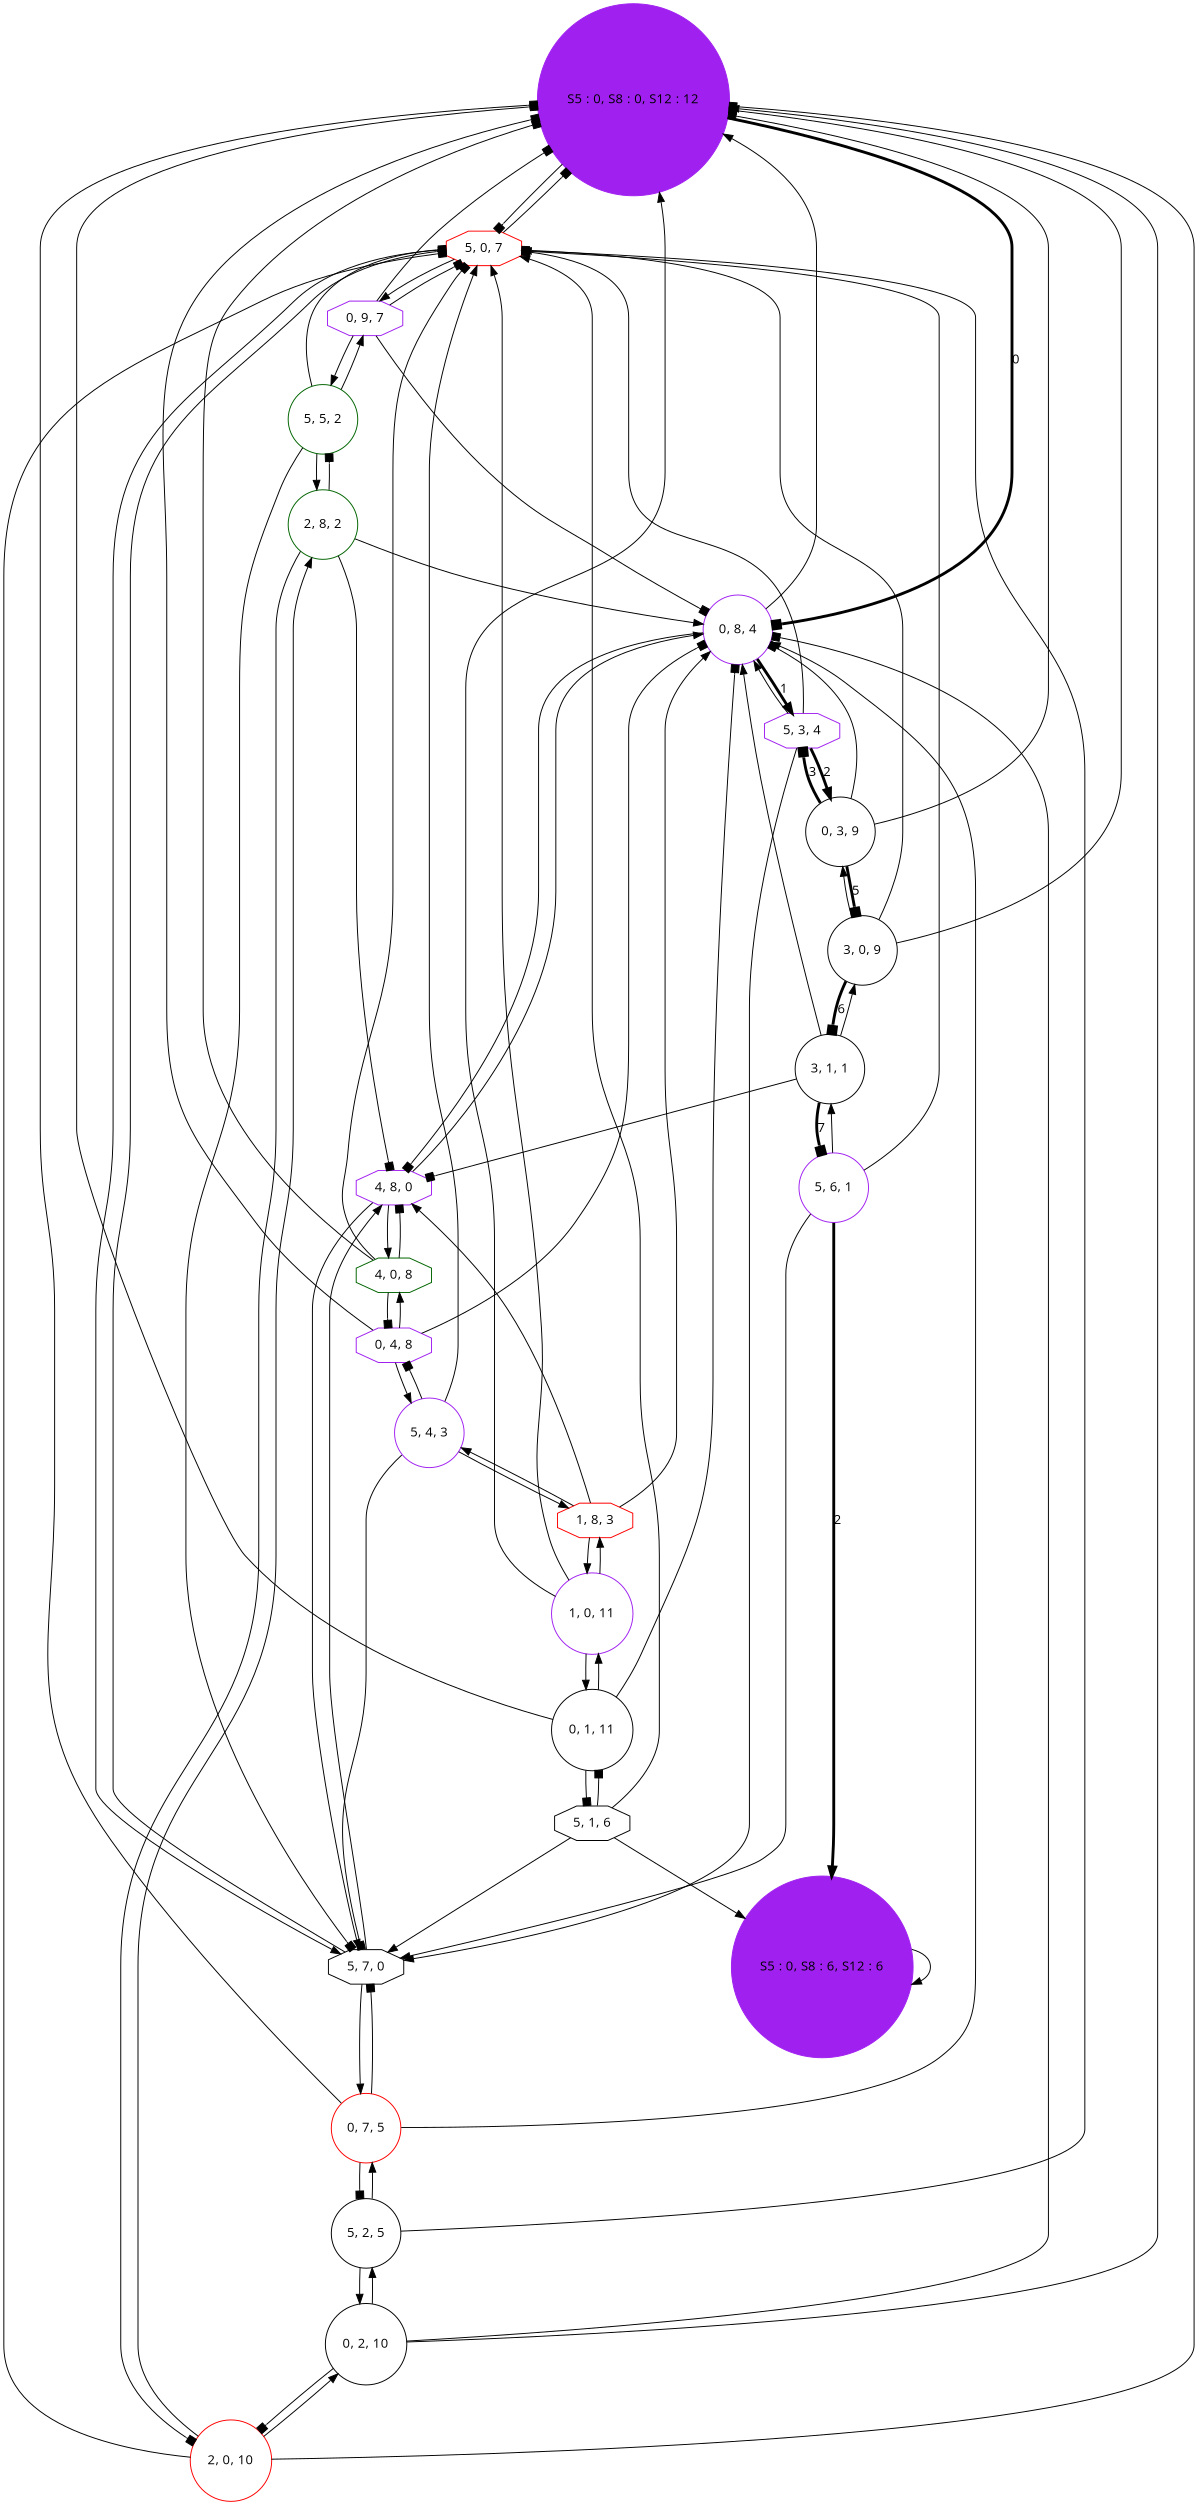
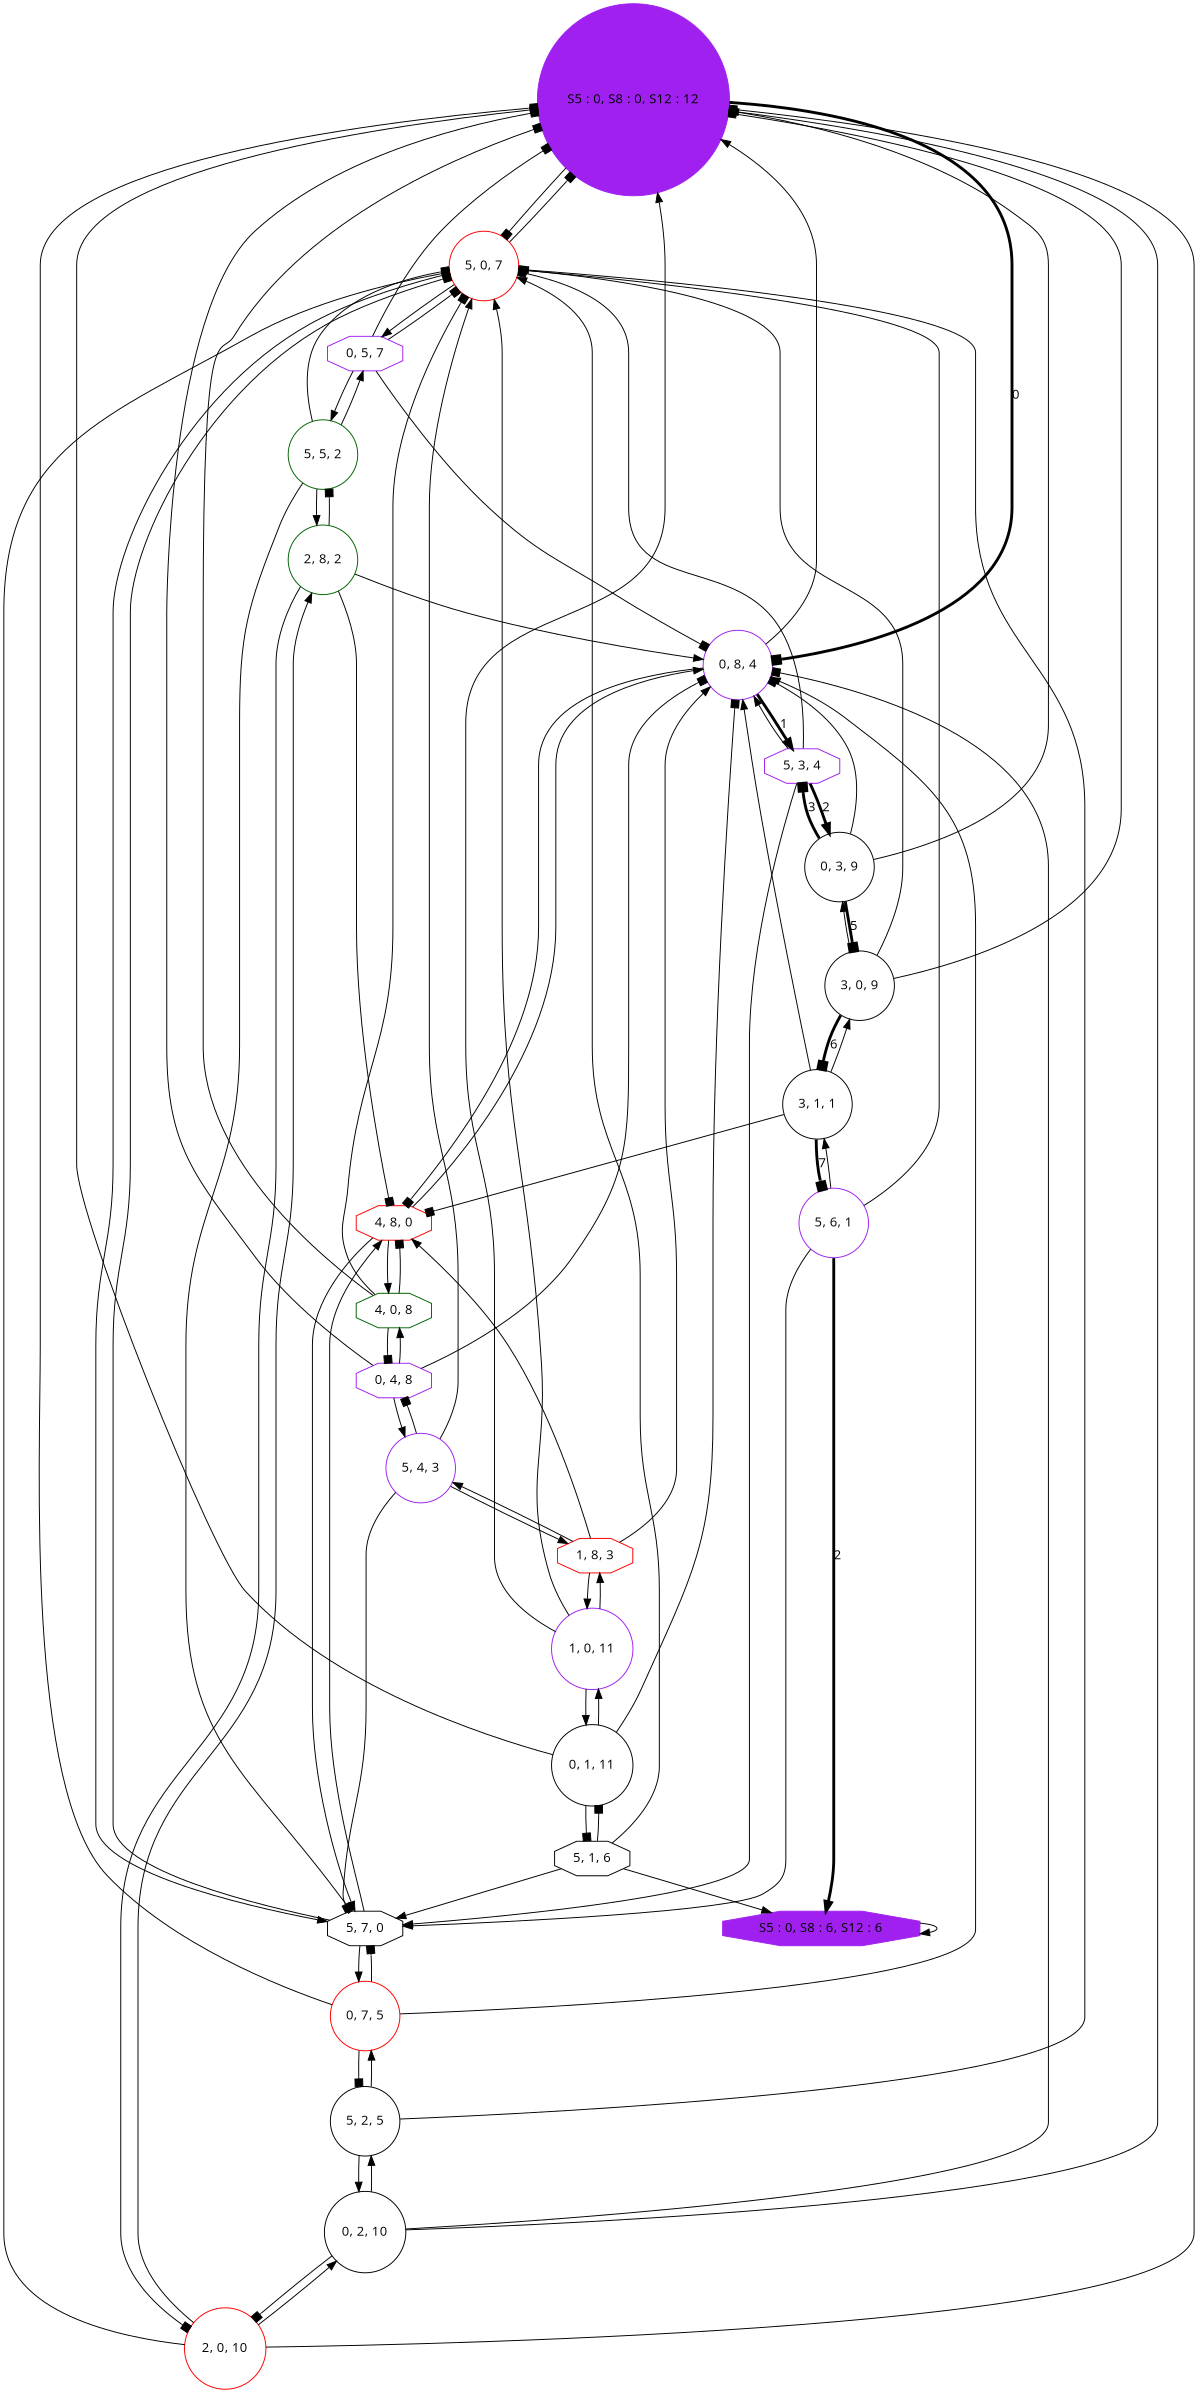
node "5, 0, 7": shape octagon -> circle
node "0, 9, 7": label "0, 9, 7" -> "0, 5, 7"
node "4, 8, 0": color purple -> red
node "S5 : 0, S8 : 6, S12 : 6": shape circle -> octagon
